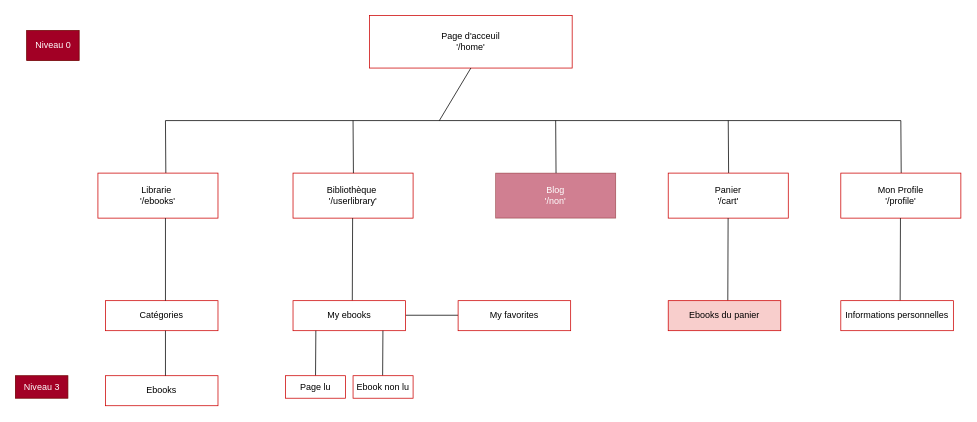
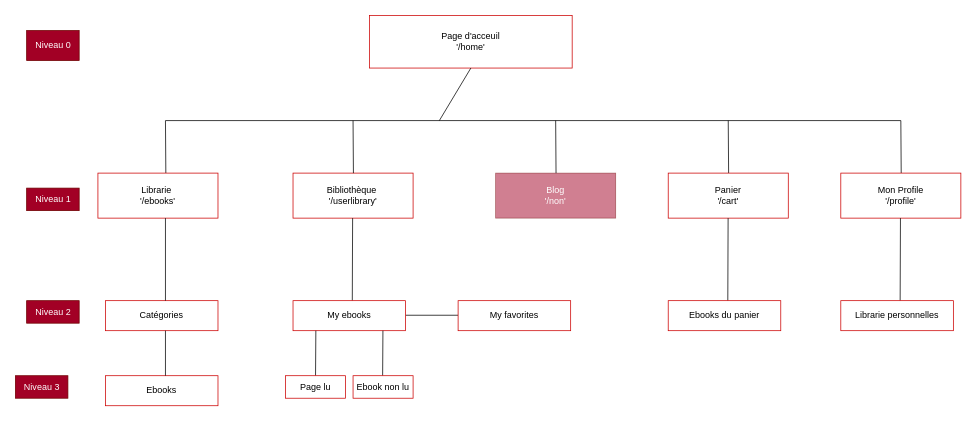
node "Niveau 1": added
node "Niveau 2": added
node "Ebooks du panier": fillcolor #f8cecc -> #ffffff
node "Informations personnelles": label "Informations personnelles" -> "Librarie personnelles"
